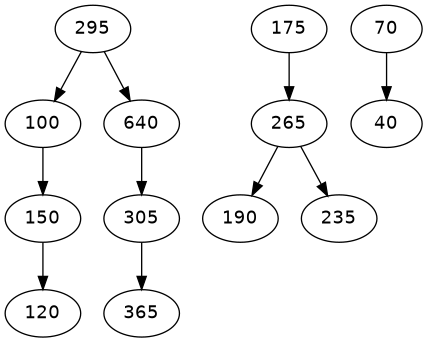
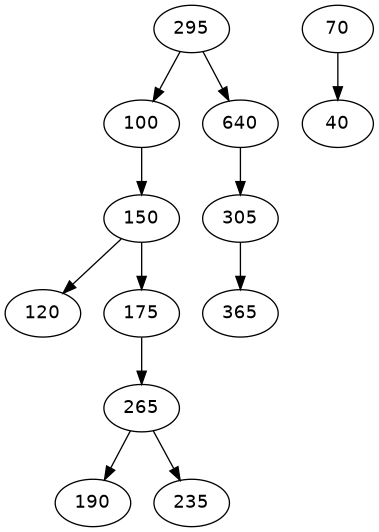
edge "150" -> "175": added
